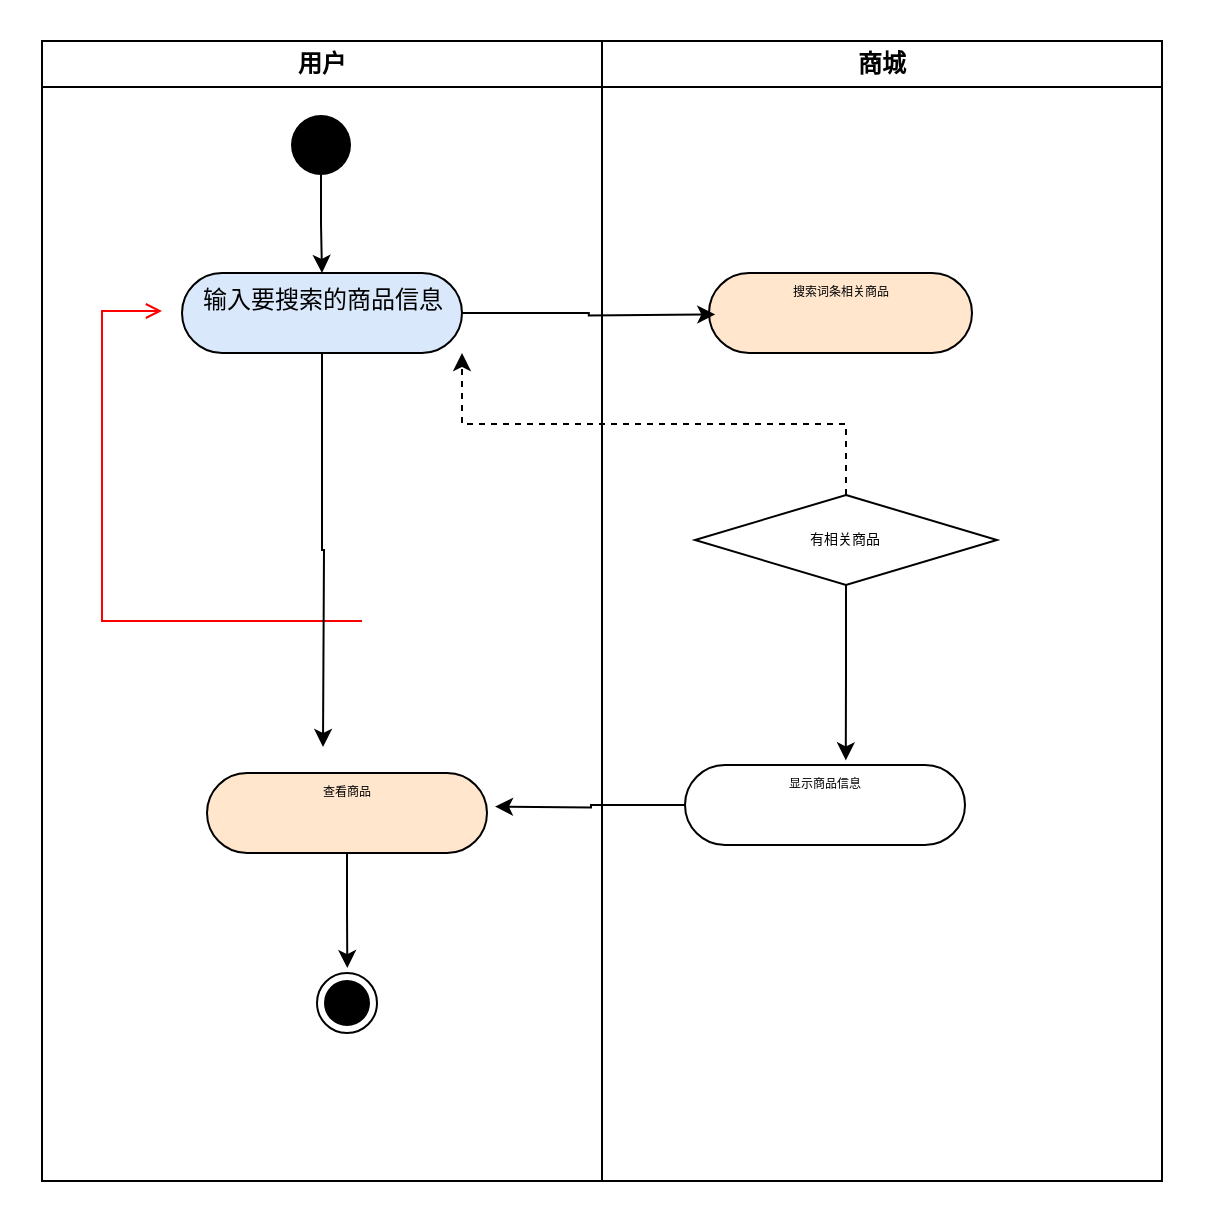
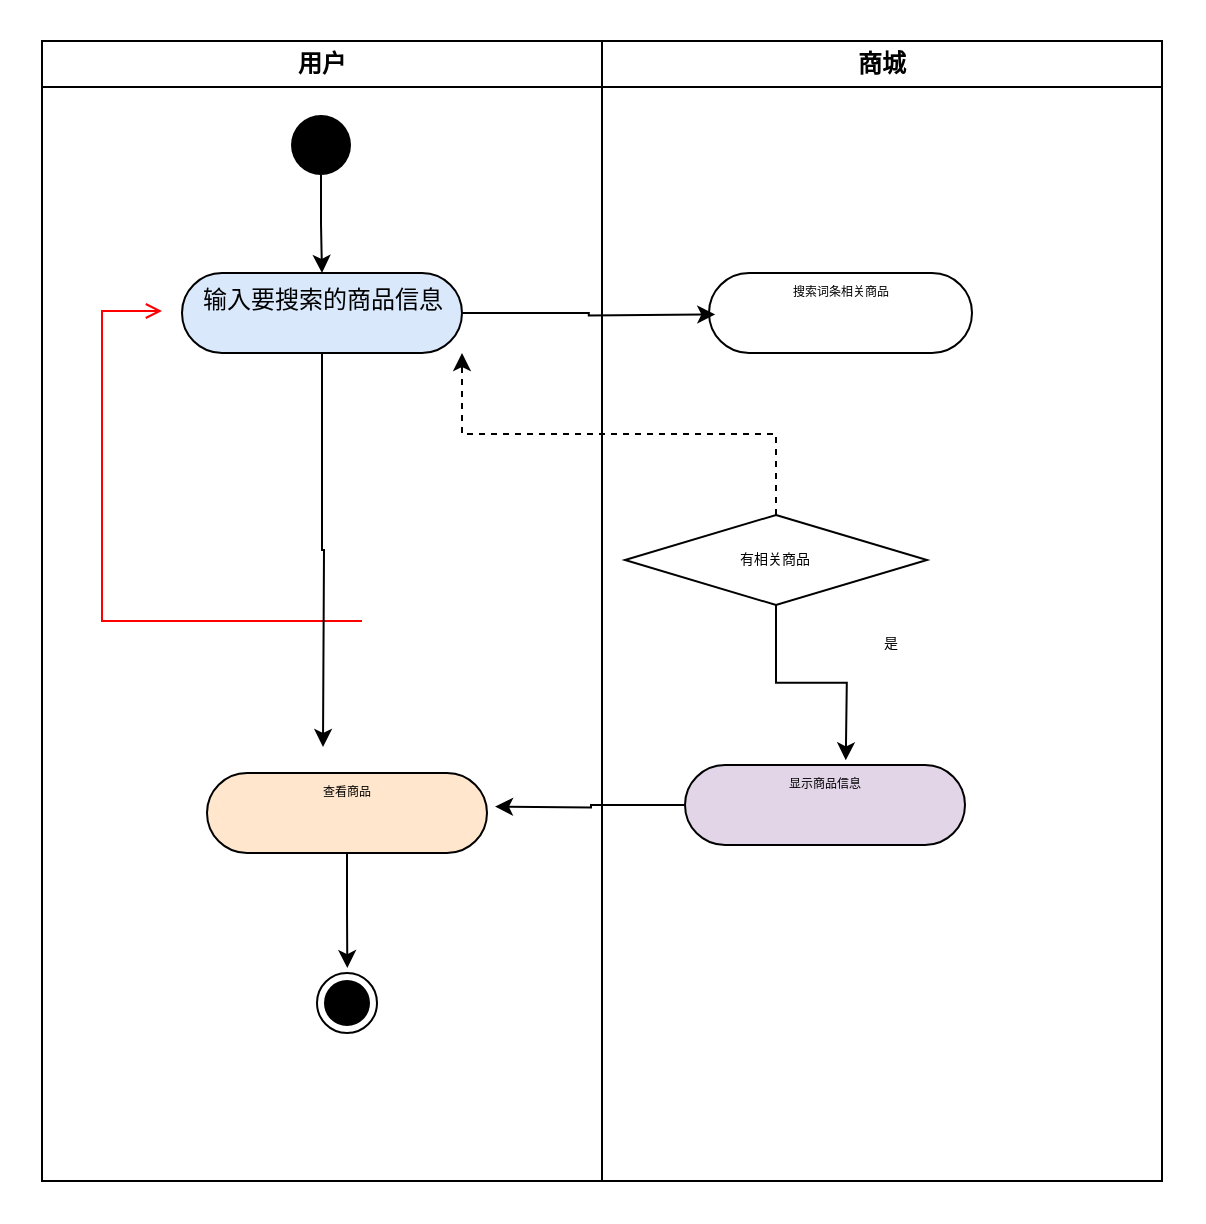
node "搜索词条相关商品": fillcolor #ffe6cc -> #ffffff
node "有相关商品": moved (846, 540) -> (776, 560)
node "是": added
node "显示商品信息": fillcolor #ffffff -> #e1d5e7
